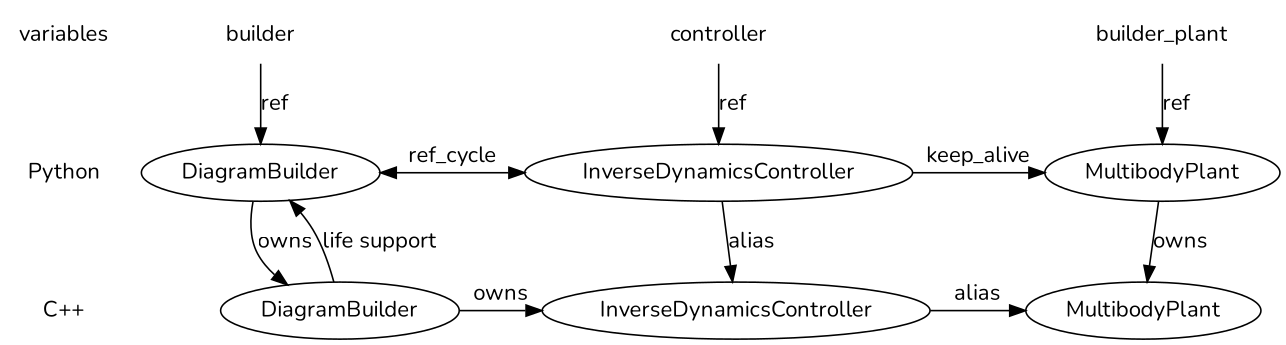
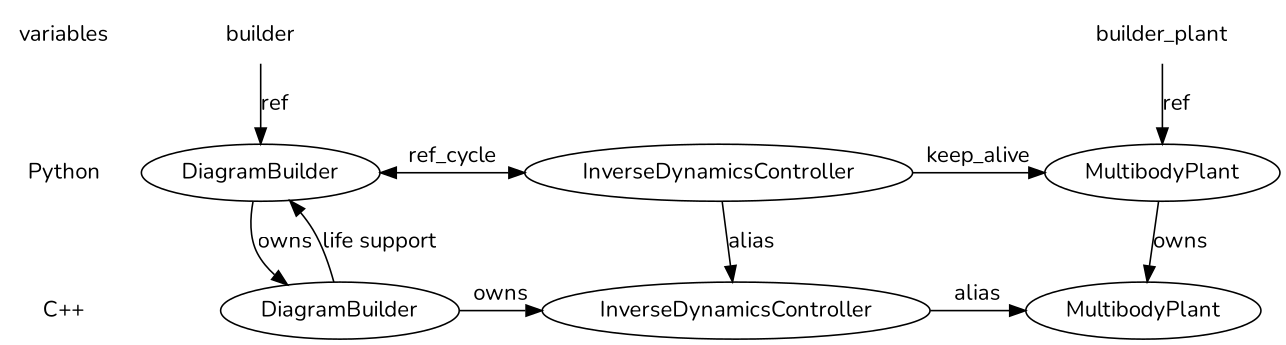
node "controller": removed
